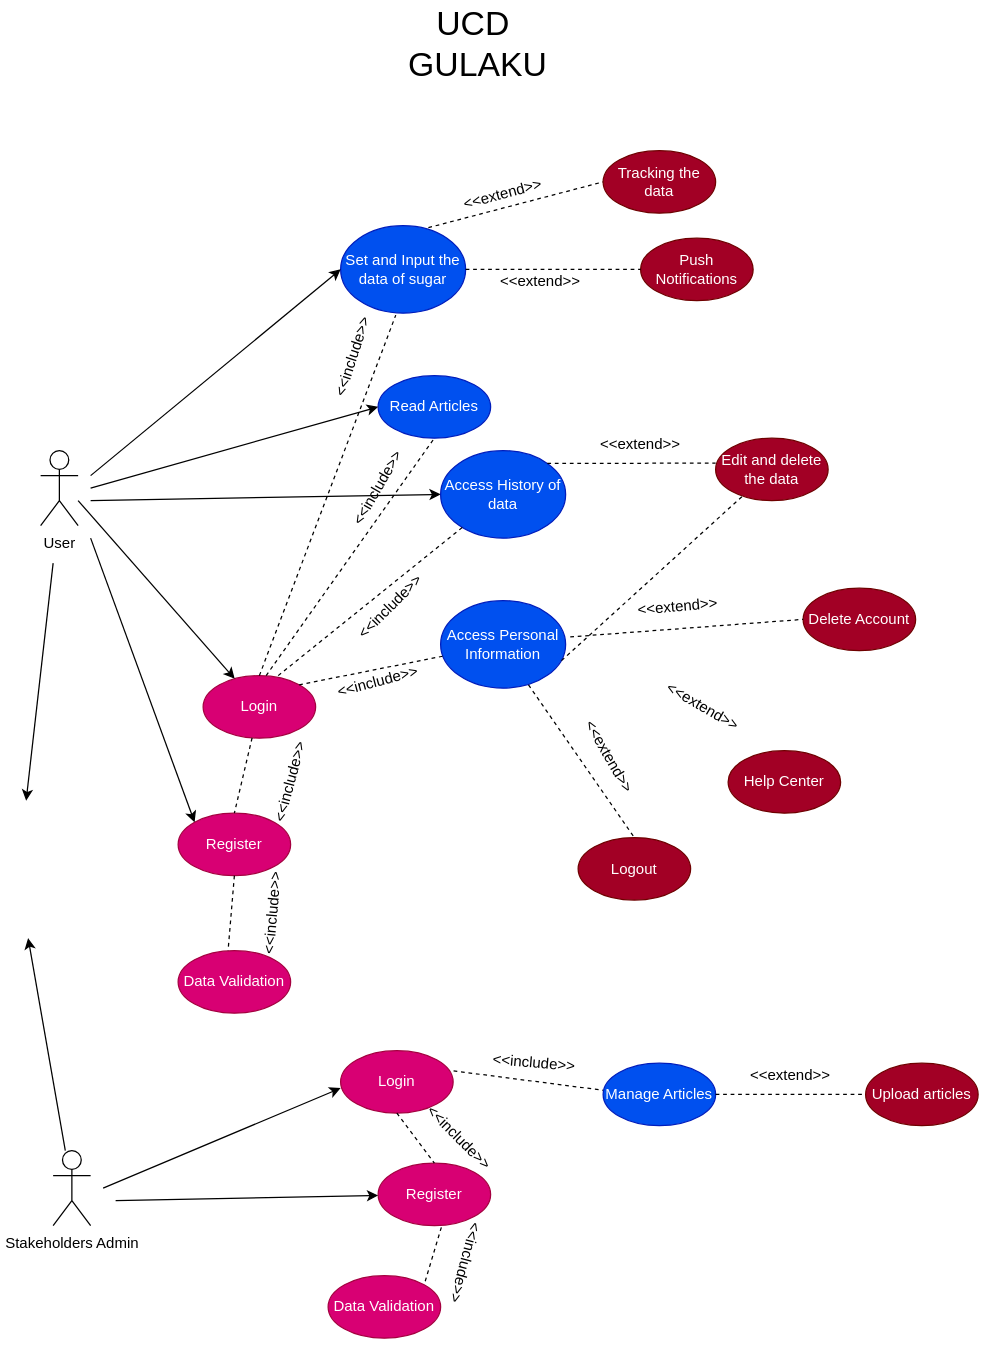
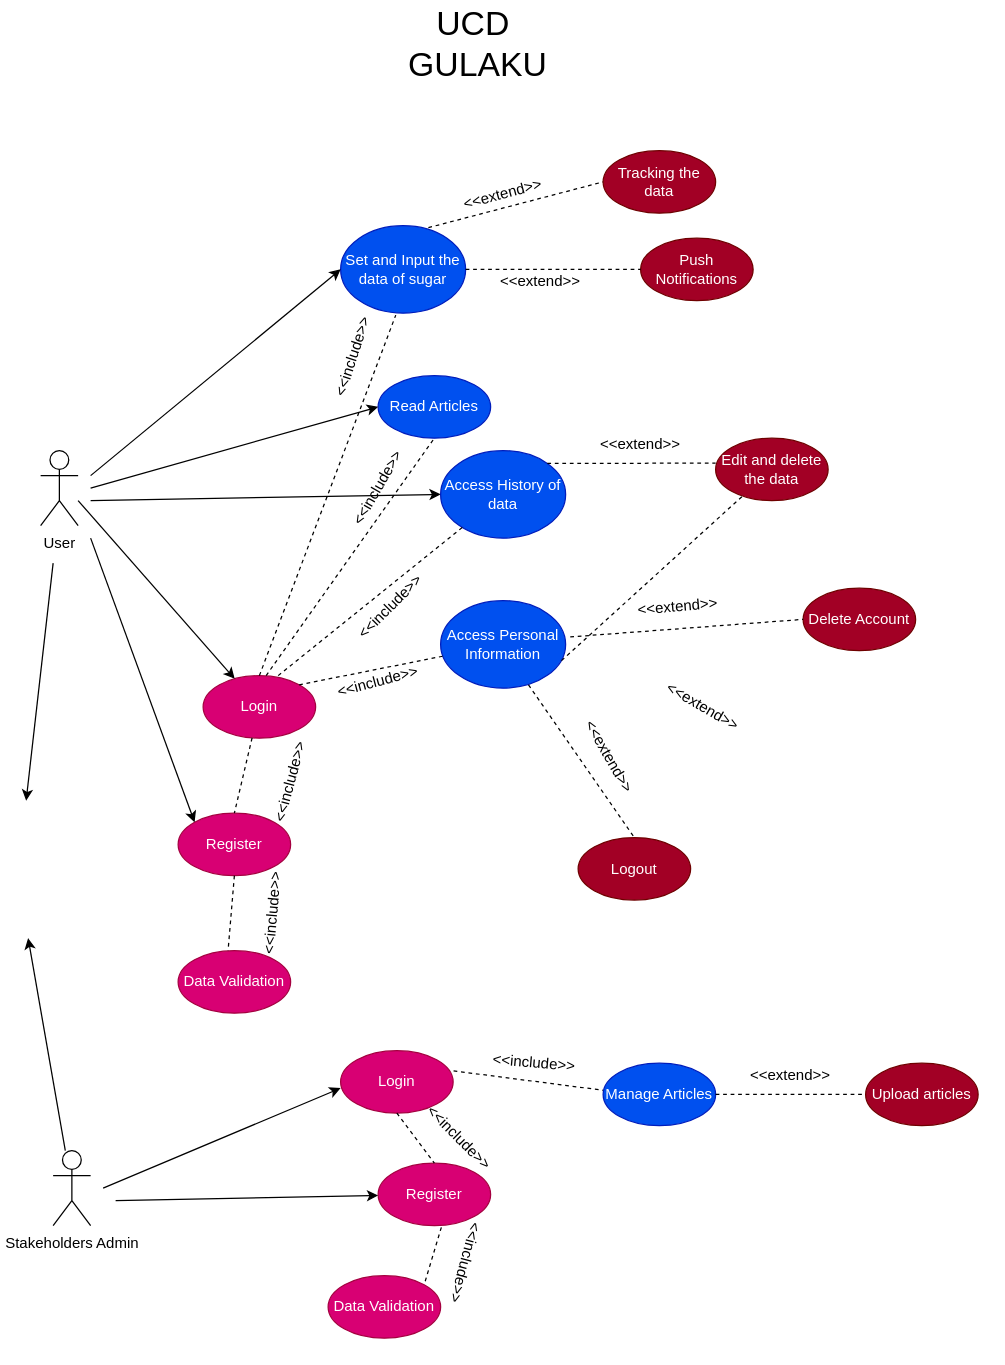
node "Help Center": removed
